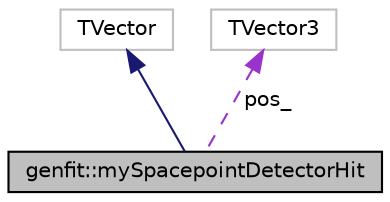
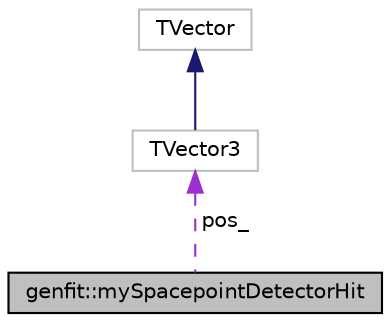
edge "genfit::mySpacepointDetectorHit" -> "TVector": now "TVector3" -> "TVector"
